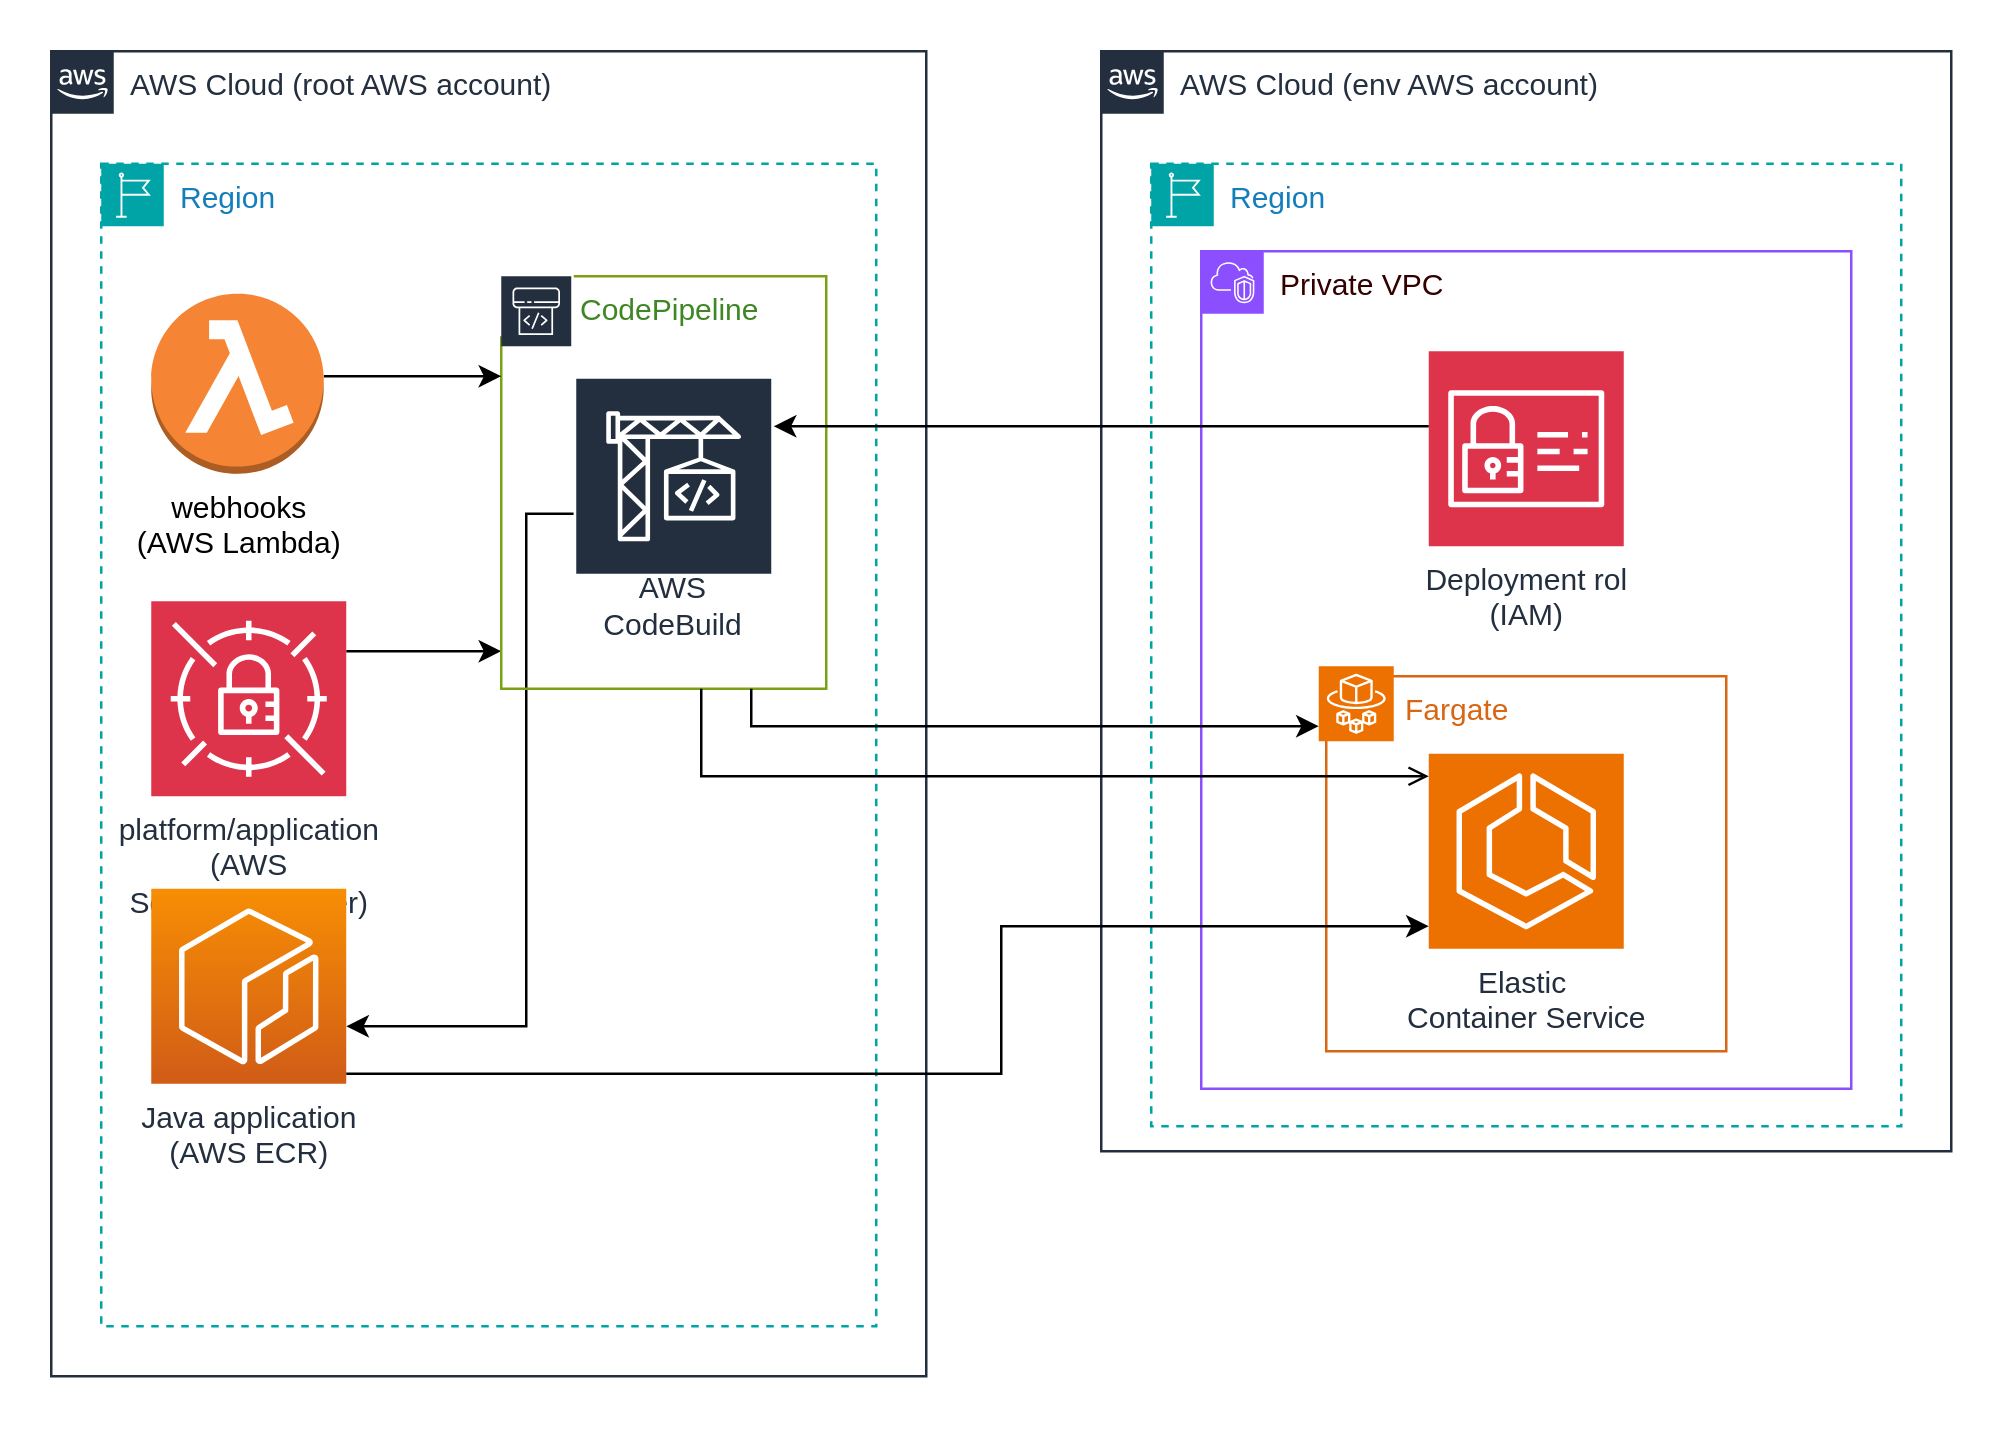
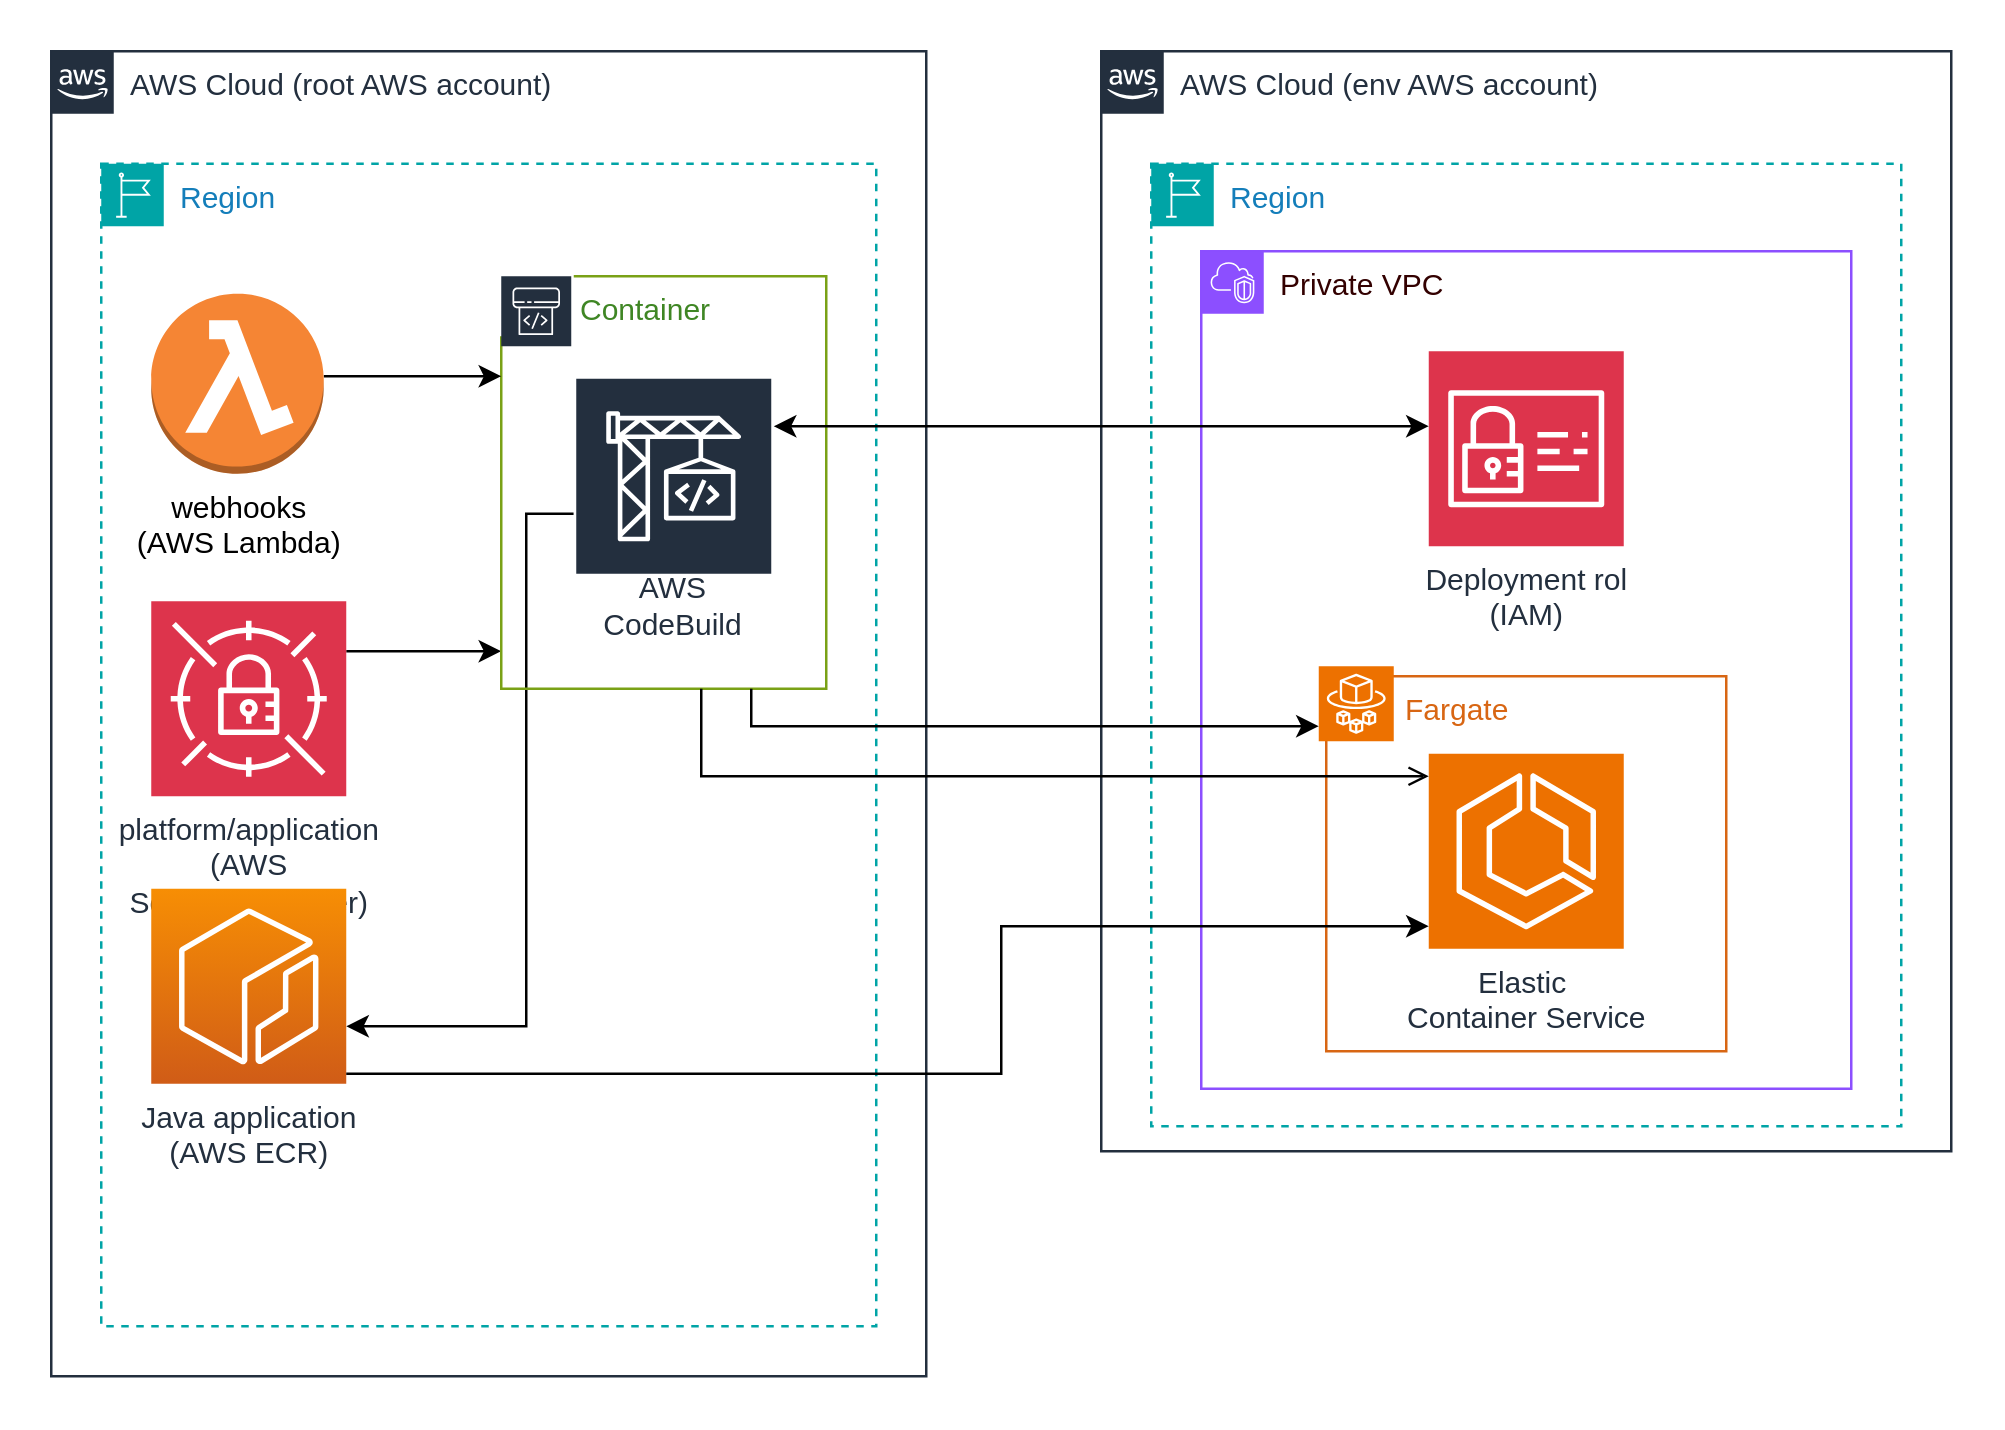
node "CodePipeline": label "CodePipeline" -> "Container"
edge "Deployment rol (IAM)" -> "AWS CodeBuild": arrowhead none -> classic
